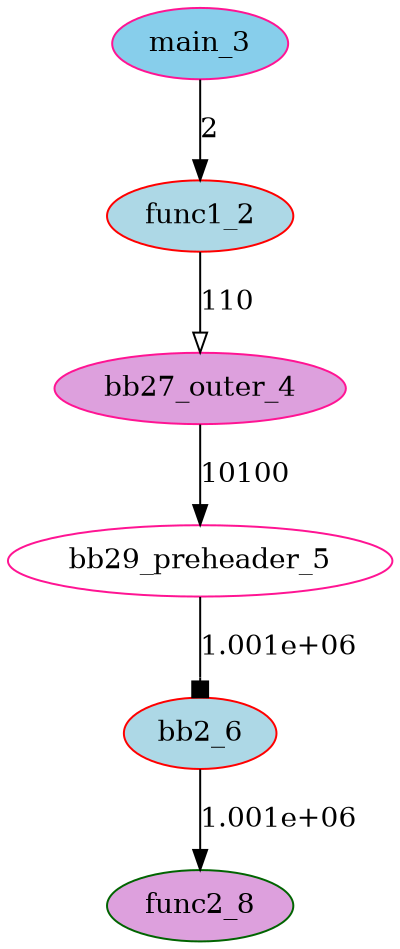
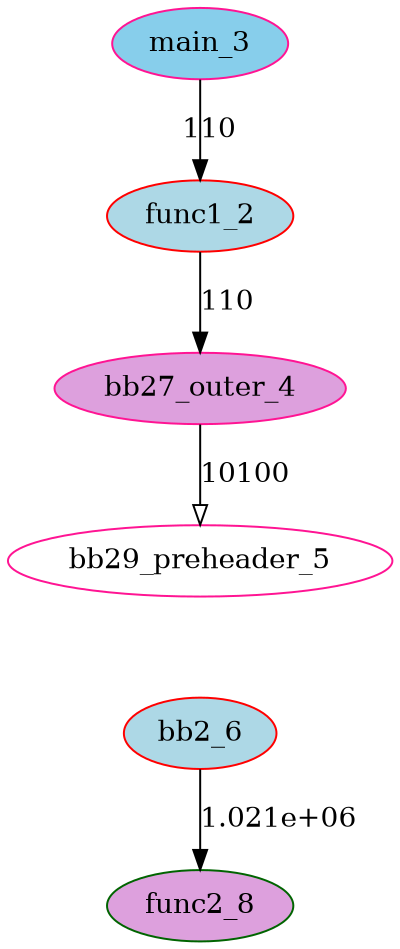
edge "main_3" -> "func1_2": label "2" -> "110"
edge "func1_2" -> "bb27_outer_4": arrowhead onormal -> normal
edge "bb27_outer_4" -> "bb29_preheader_5": arrowhead normal -> onormal
edge "bb29_preheader_5" -> "bb2_6": removed, label "1.001e+06"
edge "bb2_6" -> "func2_8": label "1.001e+06" -> "1.021e+06"
